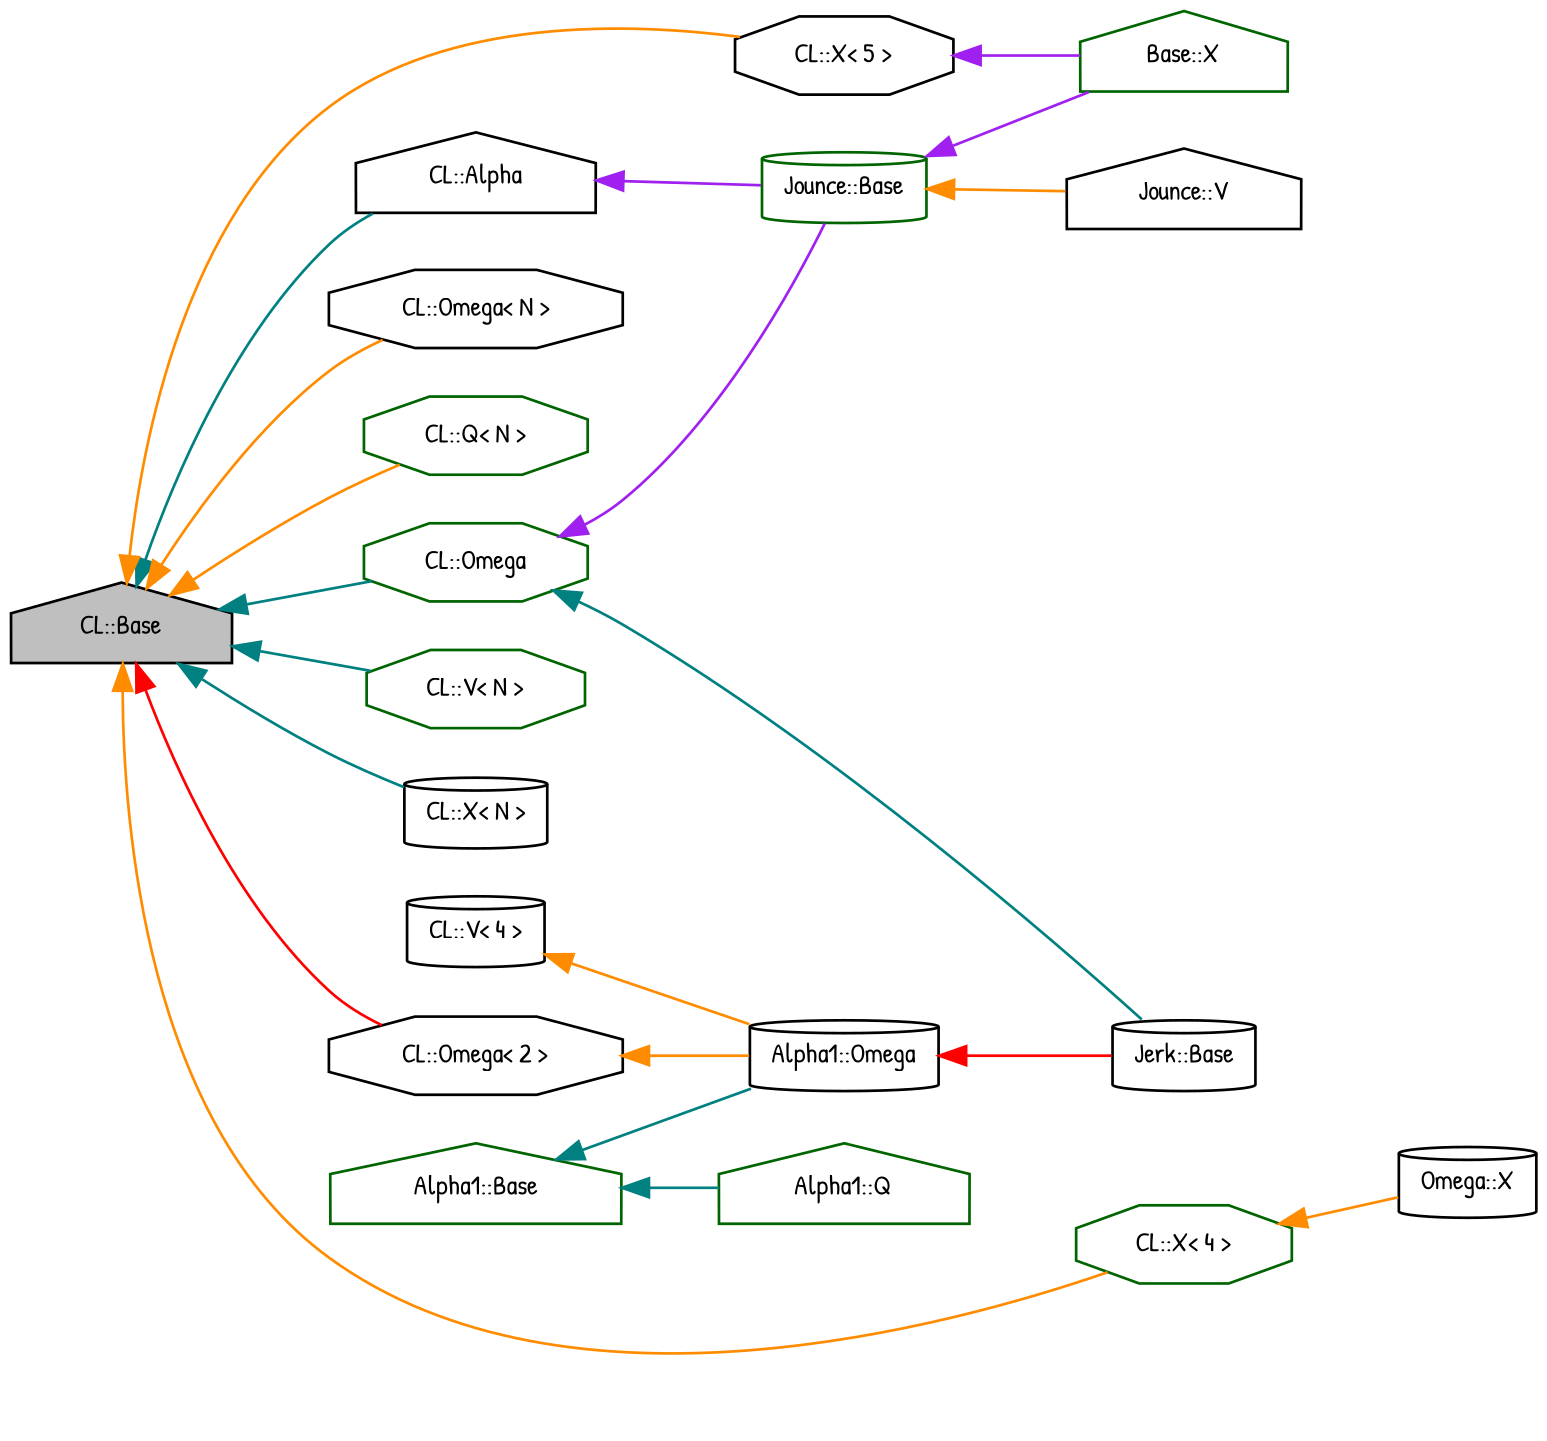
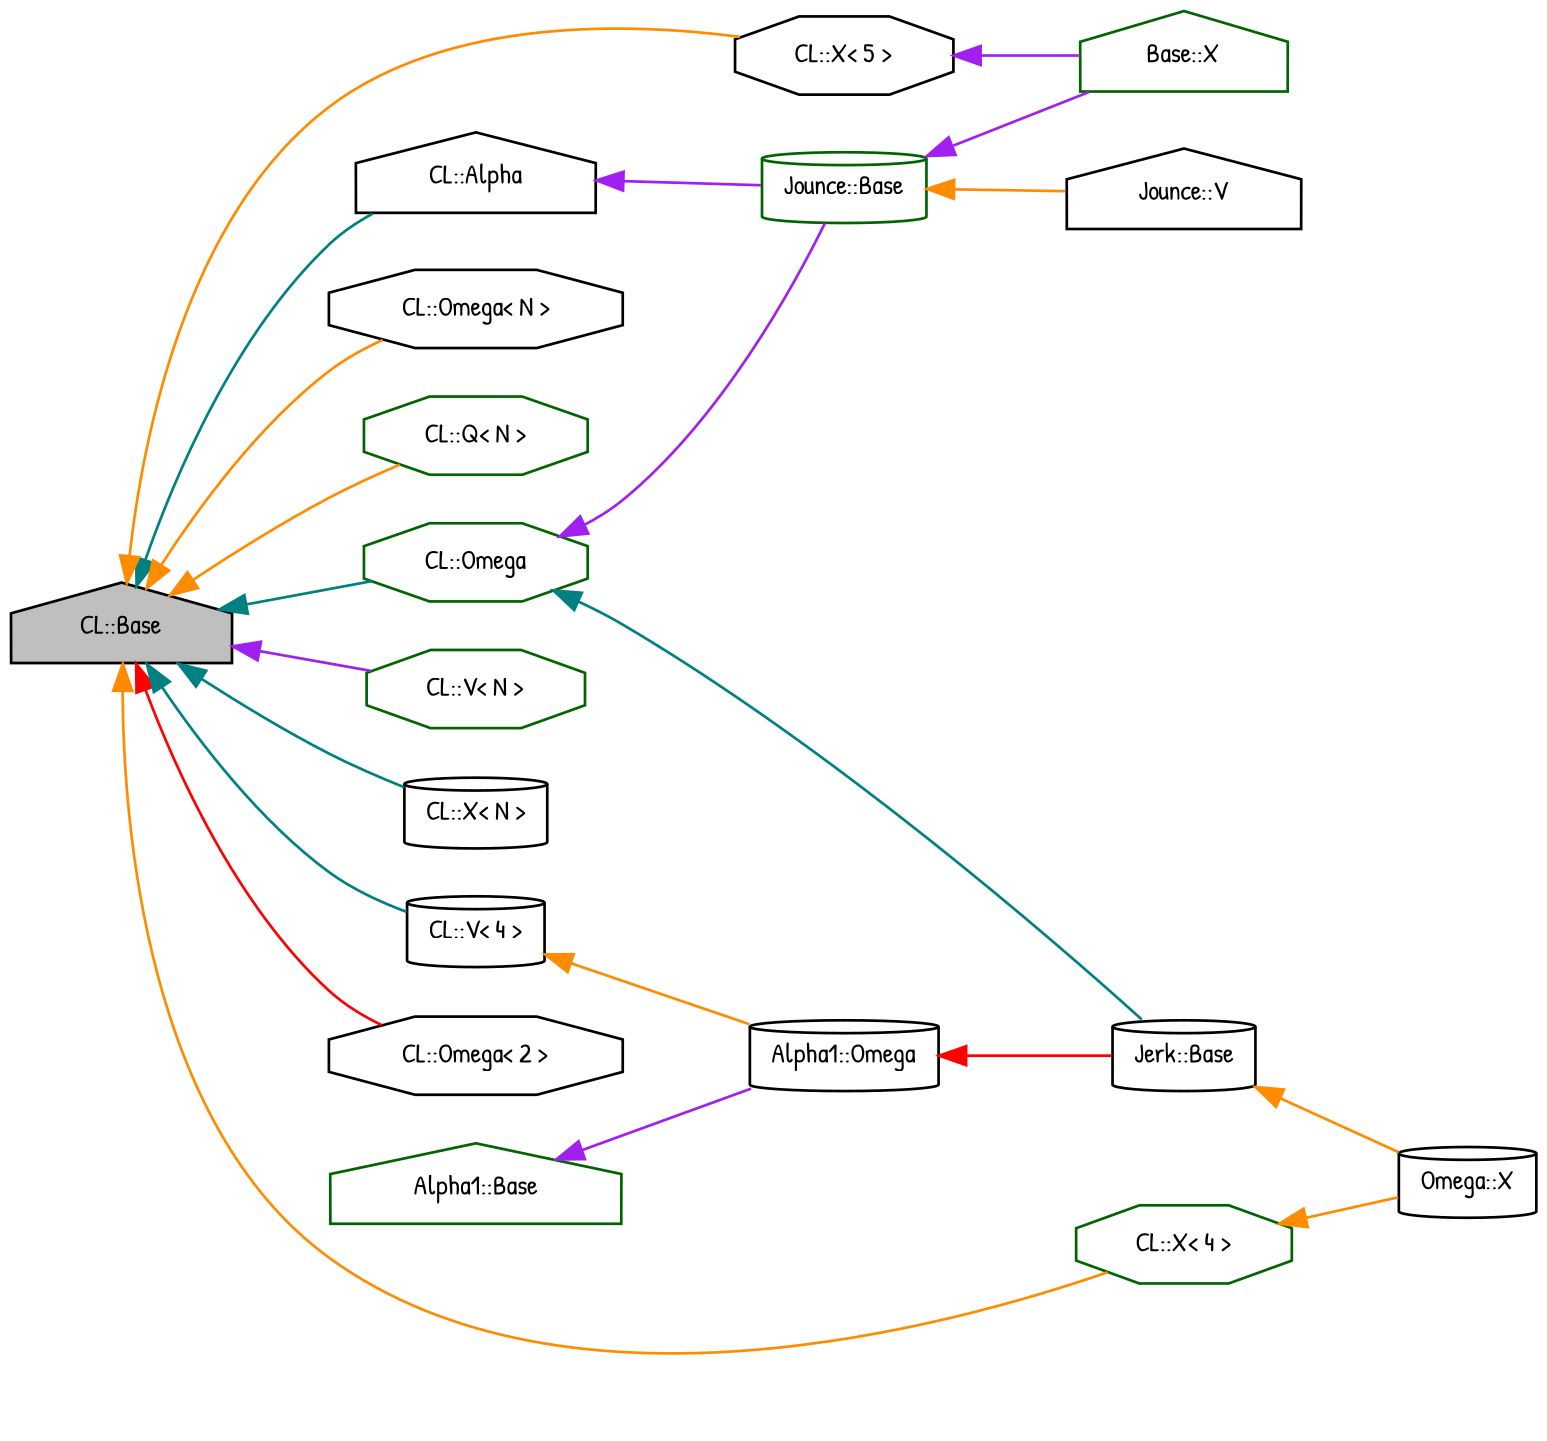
edge "CL::V< N >" -> "CL::Base": color teal -> purple
edge "CL::V< 4 >" -> "CL::Base": added
edge "Alpha1::Omega" -> "CL::Omega< 2 >": removed
edge "Alpha1::Omega" -> "Alpha1::Base": color teal -> purple
edge "Omega::X" -> "Jerk::Base": added
node "Alpha1::Q": removed
